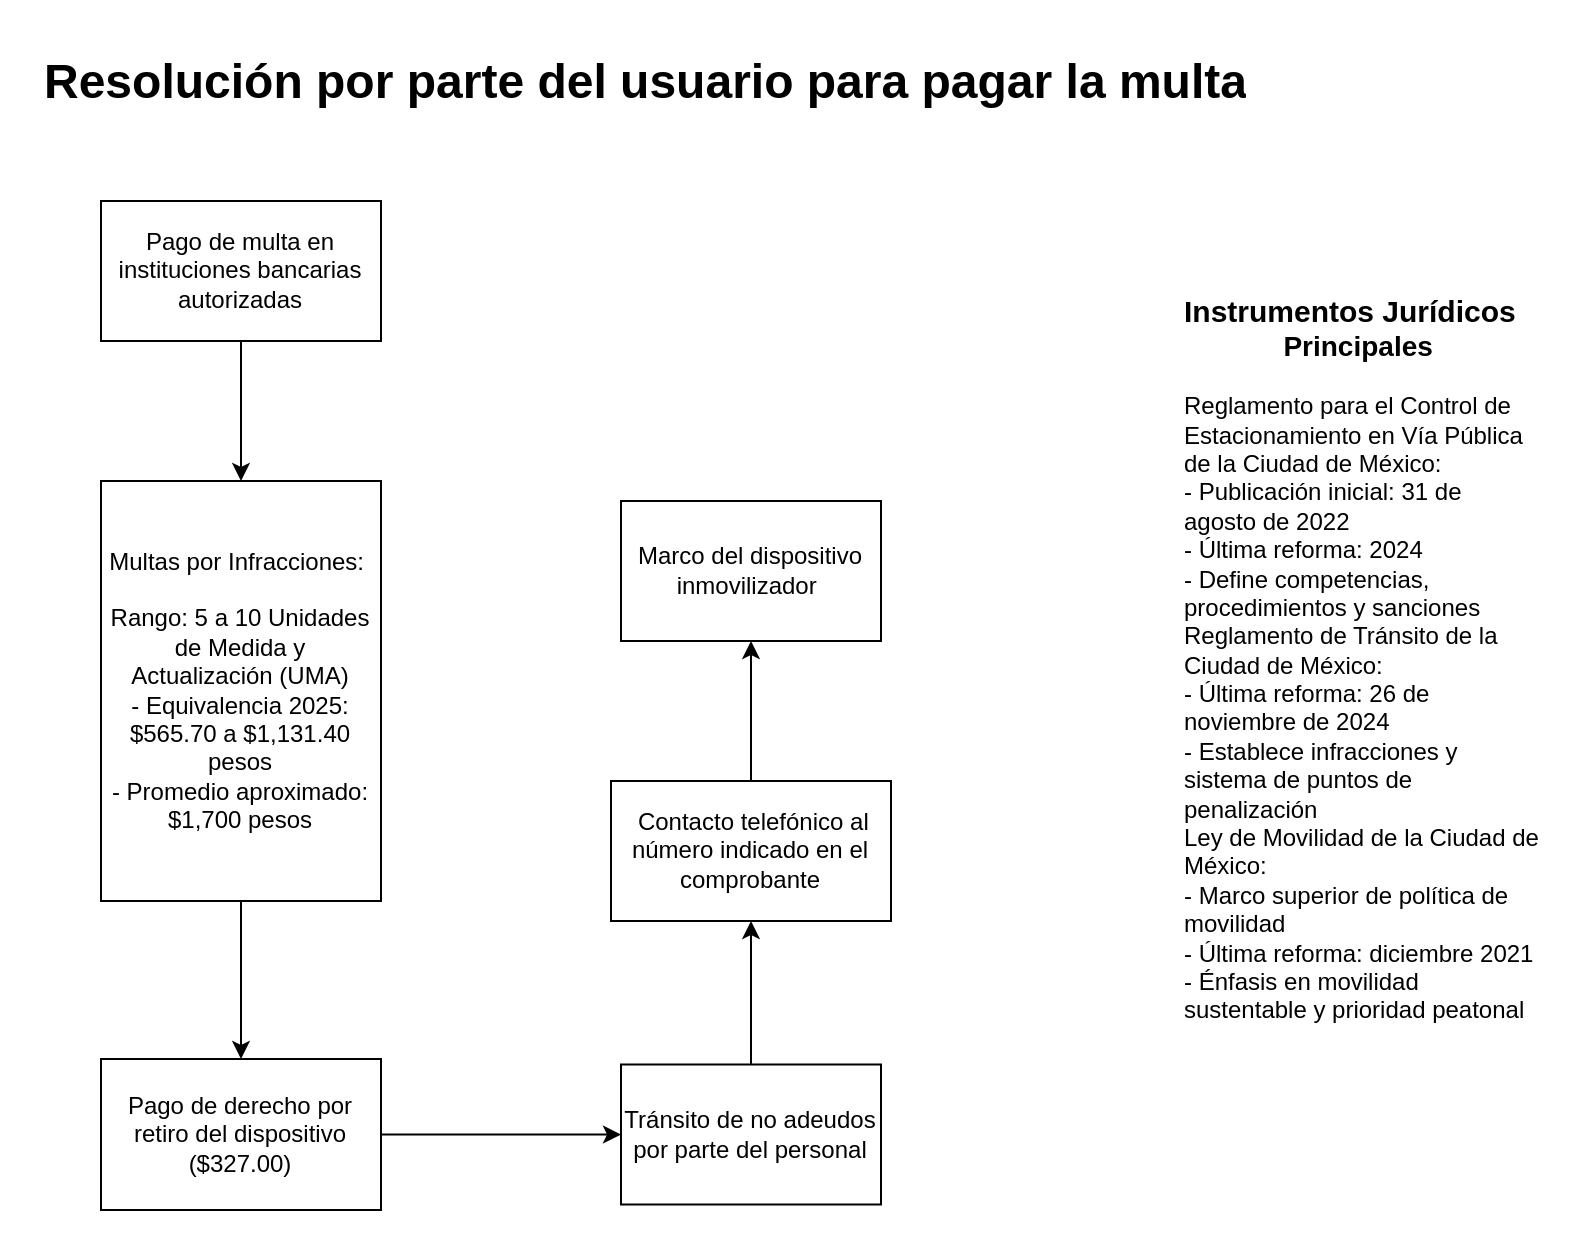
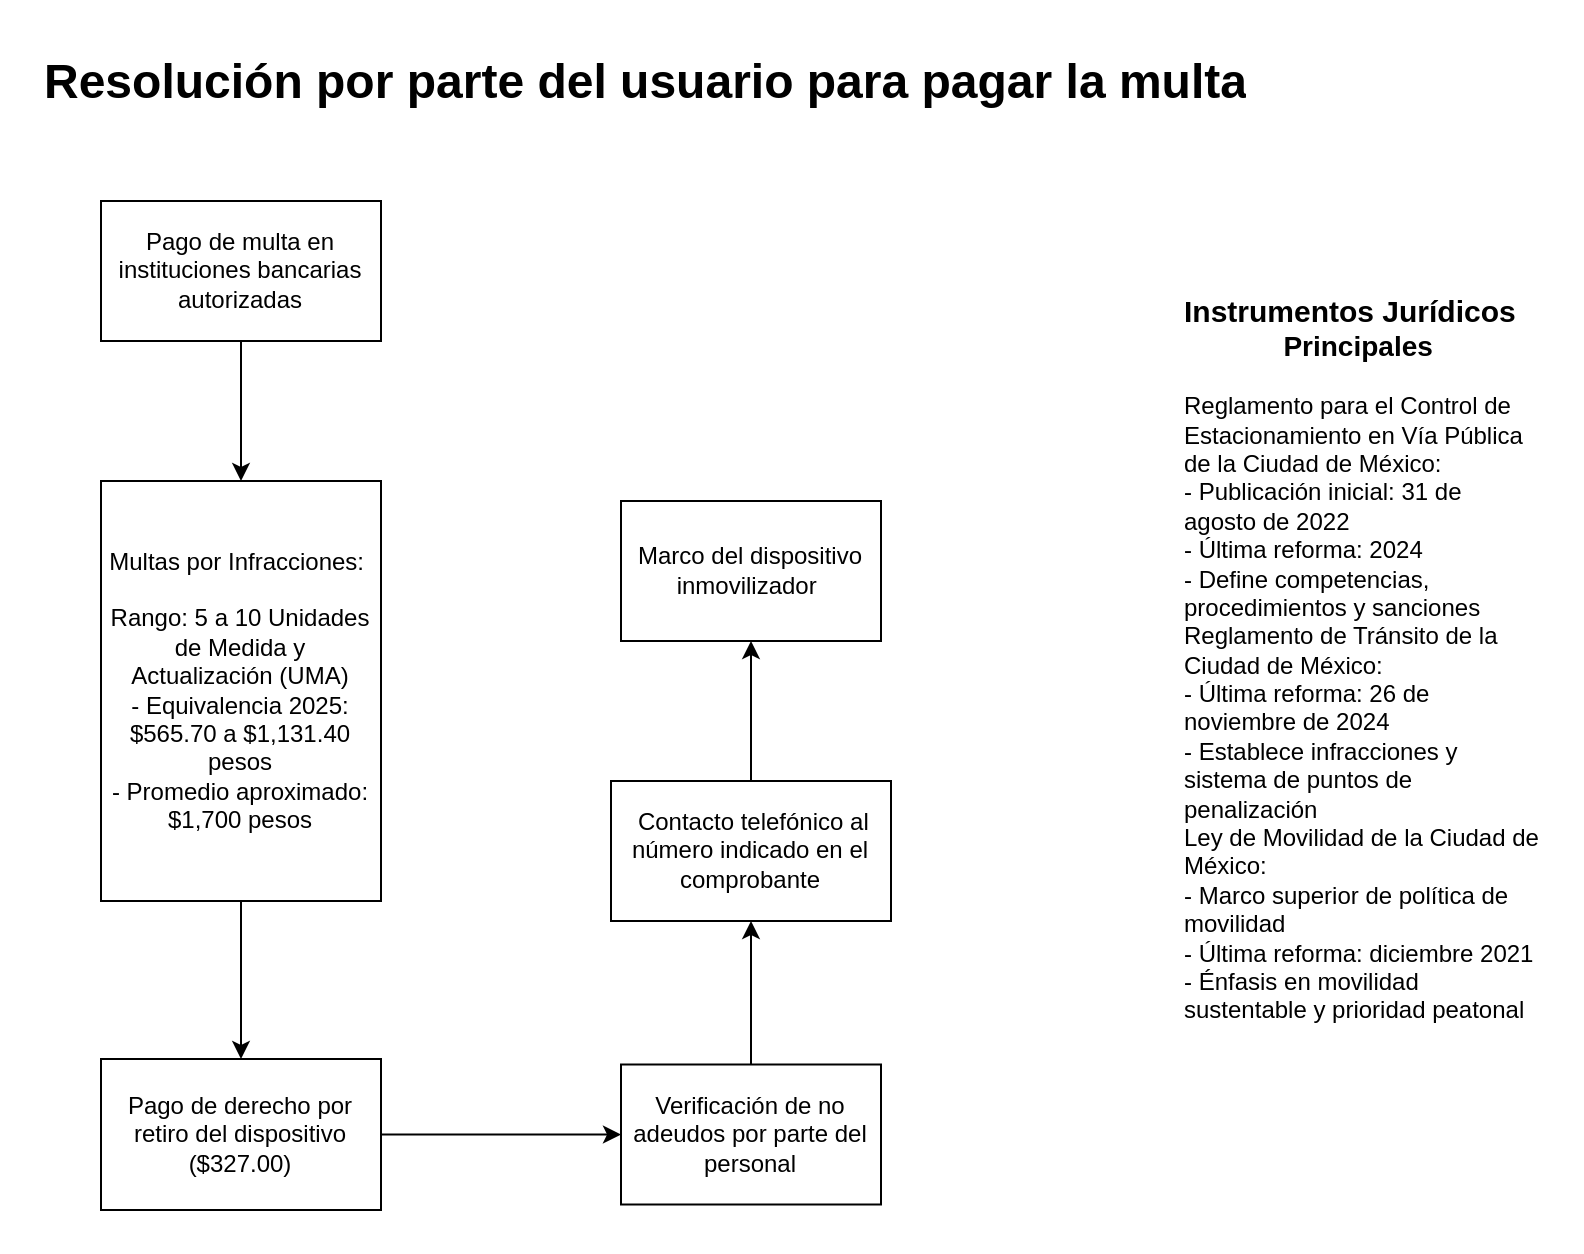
node "Tránsito de no adeudos por parte del personal": label "Tránsito de no adeudos por parte del personal" -> "Verificación de no adeudos por parte del personal"
